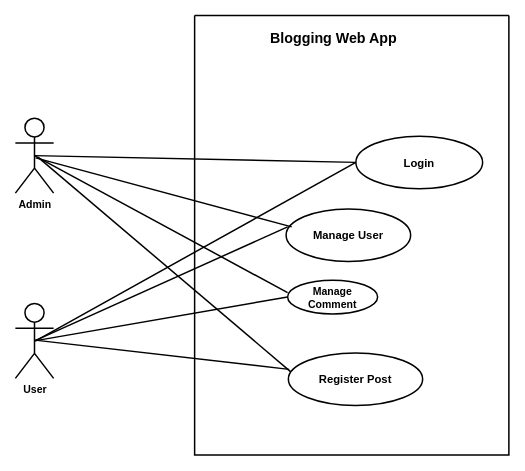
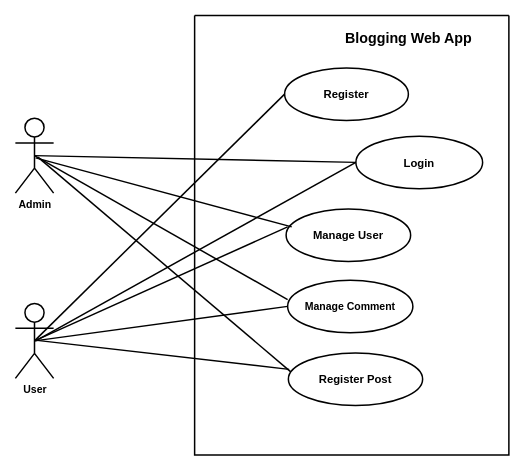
node "Blogging Web App": moved (333, 38) -> (408, 38)
node "Register": added
edge "Register" -- "User": added
node "Manage Comment": size 90x34 -> 125x53
